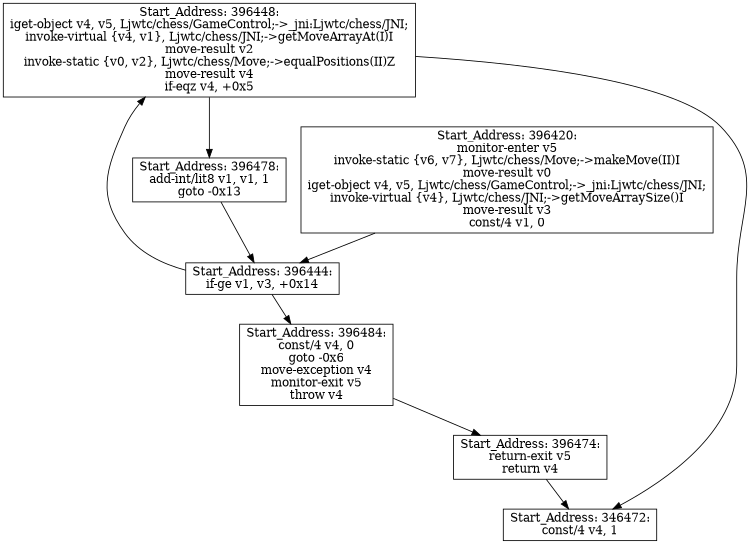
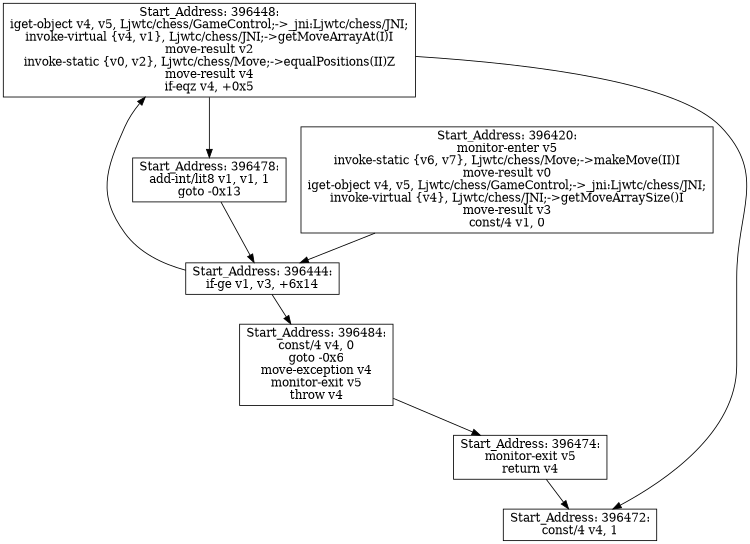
node "Start_Address: 396444: if-ge v1, v3, +0x14": label "Start_Address: 396444: if-ge v1, v3, +0x14" -> "Start_Address: 396444: if-ge v1, v3, +6x14"
node "Start_Address: 396474: return-exit v5 return v4": label "Start_Address: 396474: return-exit v5 return v4" -> "Start_Address: 396474: monitor-exit v5 return v4"
node "Start_Address: 346472: const/4 v4, 1": label "Start_Address: 346472: const/4 v4, 1" -> "Start_Address: 396472: const/4 v4, 1"
